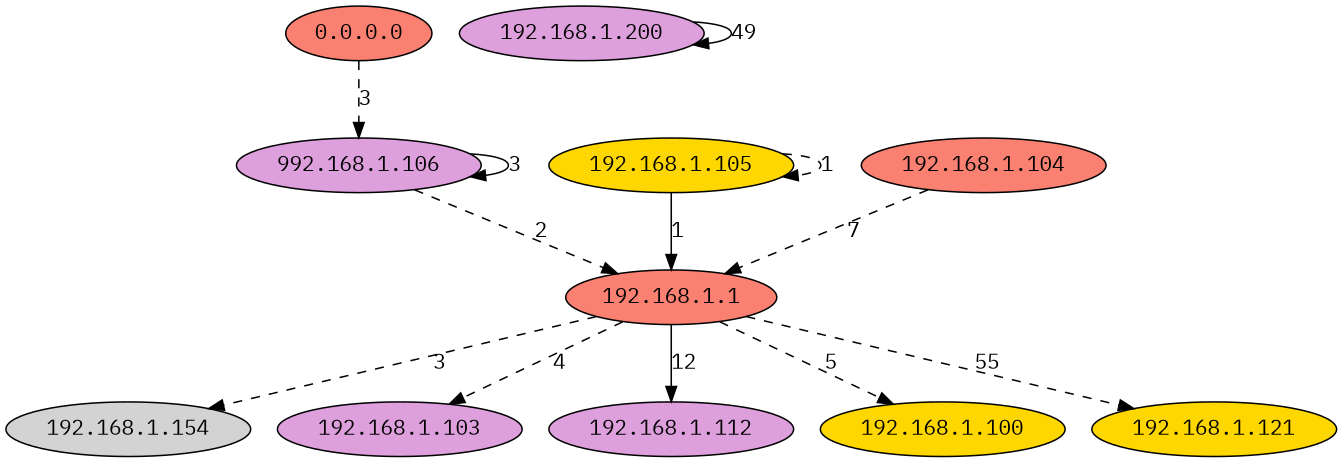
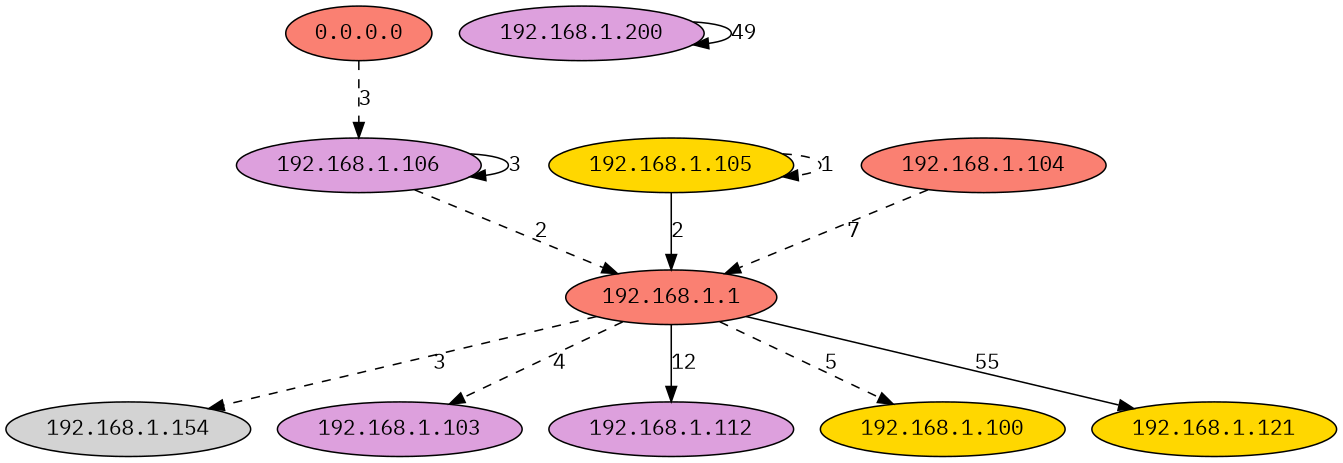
node "992.168.1.106": label "992.168.1.106" -> "192.168.1.106"
edge "192.168.1.105" -> "192.168.1.1": label "1" -> "2"
edge "192.168.1.1" -> "192.168.1.121": style dashed -> solid
